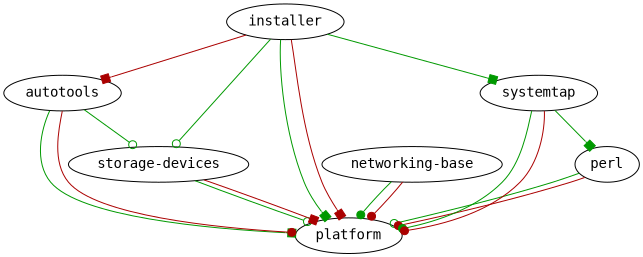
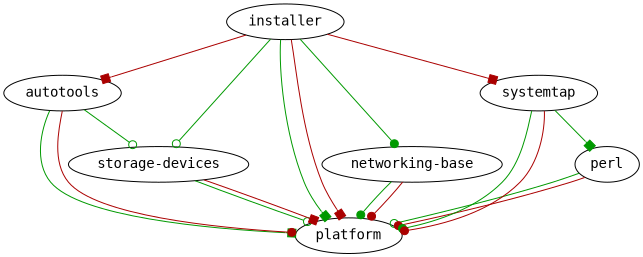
edge "installer" -> "systemtap": color #009900 -> #aa0000
edge "installer" -> "networking-base": added
